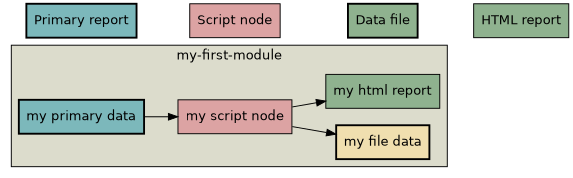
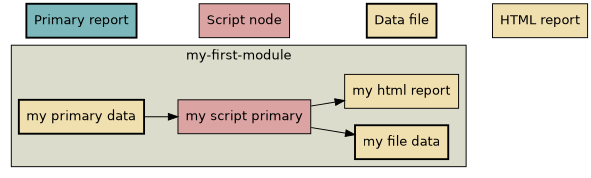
node "Data file": fillcolor #8fb28f -> #f0dfaf
node "HTML report": fillcolor #8fb28f -> #f0dfaf
node "my html report": fillcolor #8fb28f -> #f0dfaf
node "my primary data": fillcolor #7cb8bb -> #f0dfaf
node "my script node": label "my script node" -> "my script primary"
